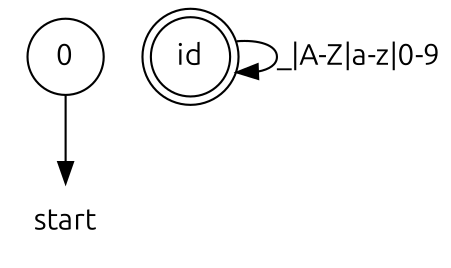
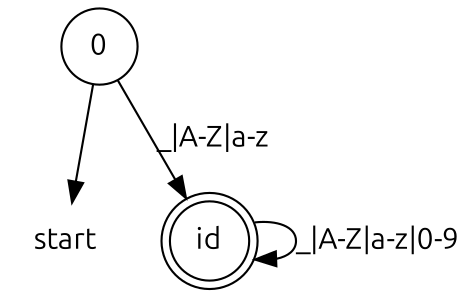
edge "0" -> "id": added, label "_|A-Z|a-z"
